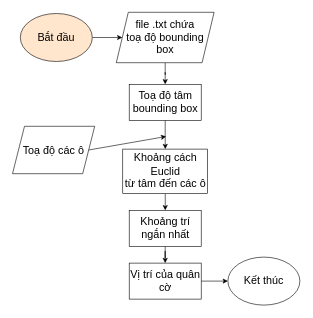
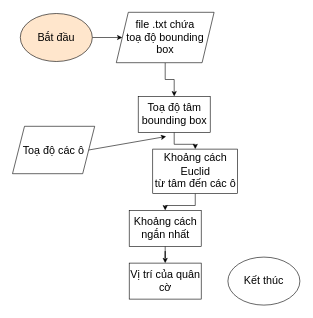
node "Toạ độ tâm bounding box": moved (165, 102) -> (174, 114)
node "Khoảng cách Euclid từ tâm đến các ô": moved (165, 171) -> (195, 171)
node "Khoảng trí ngắn nhất": label "Khoảng trí ngắn nhất" -> "Khoảng cách ngắn nhất"
edge "Vị trí của quân cờ" -> "Kết thúc": removed
